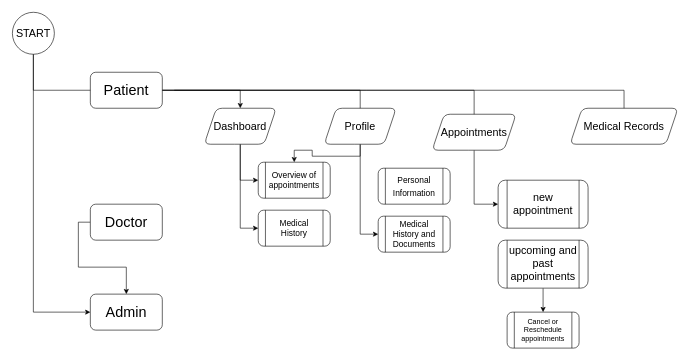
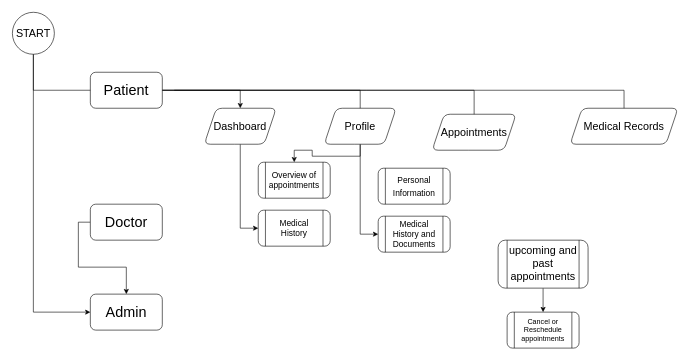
edge "Dashboard" -> "Overview of appointments": removed
edge "Appointments" -> "new appointment": removed
node "new appointment": removed
